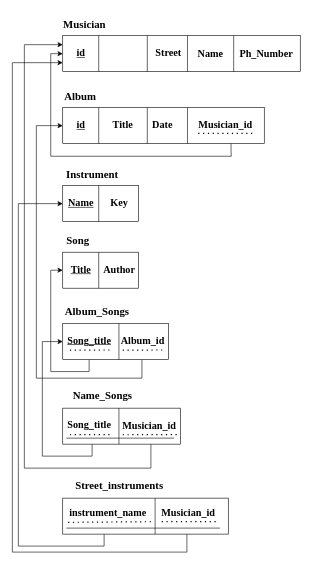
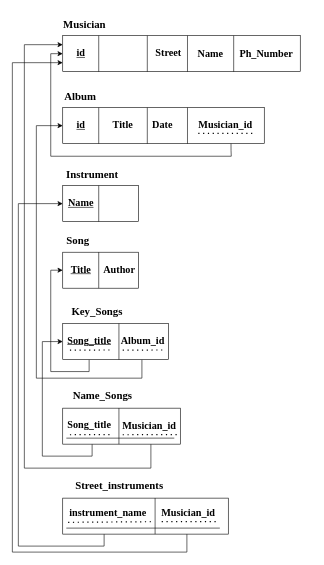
node "Key": removed
node "Album_Songs": label "Album_Songs" -> "Key_Songs"
